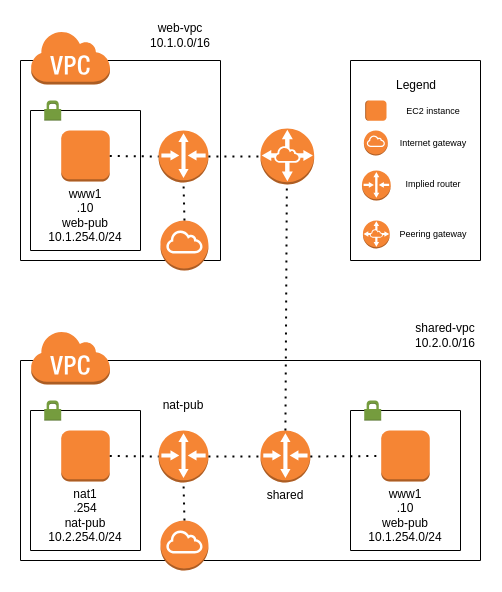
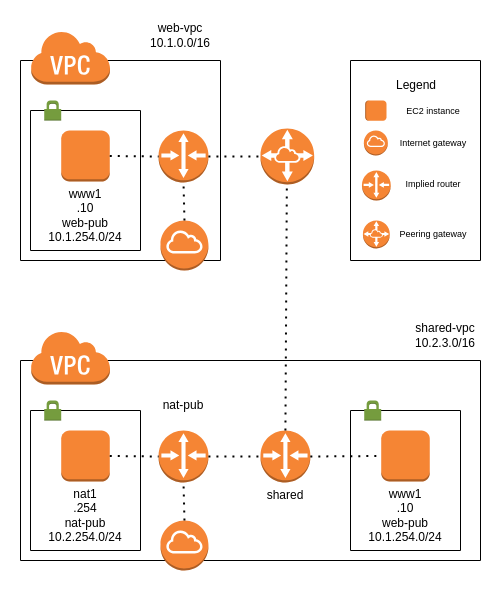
node "shared-vpc 10.2.0.0/16": label "shared-vpc 10.2.0.0/16" -> "shared-vpc 10.2.3.0/16"
